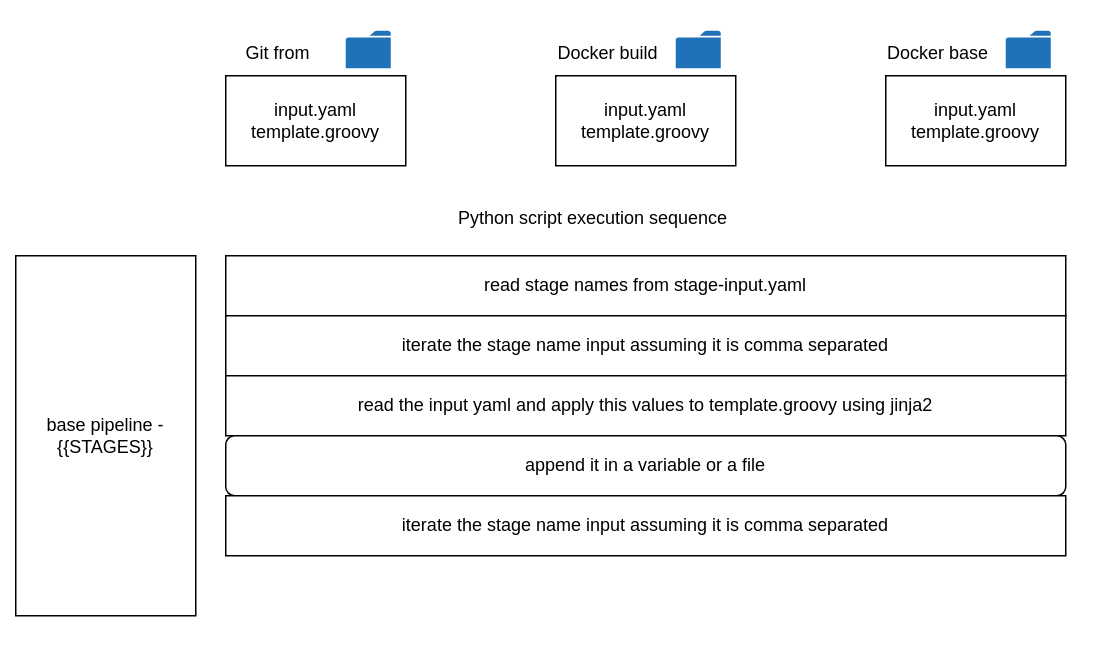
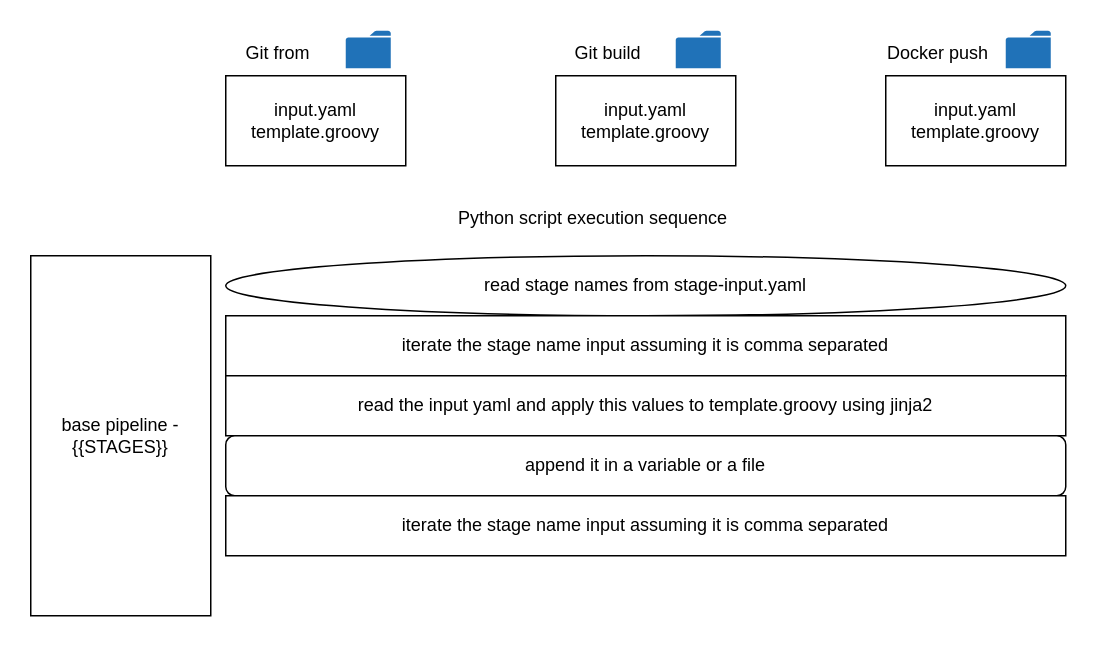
node "Docker build": label "Docker build" -> "Git build"
node "Docker base": label "Docker base" -> "Docker push"
node "read stage names from stage-input.yaml": shape rectangle -> ellipse
node "base pipeline - {{STAGES}}": moved (106, 436) -> (121, 436)
